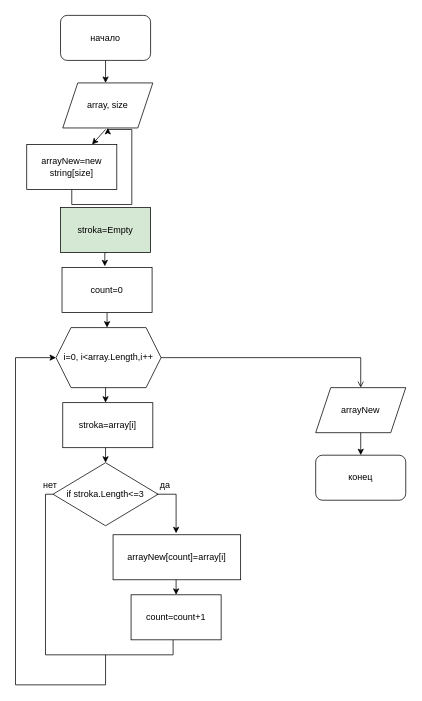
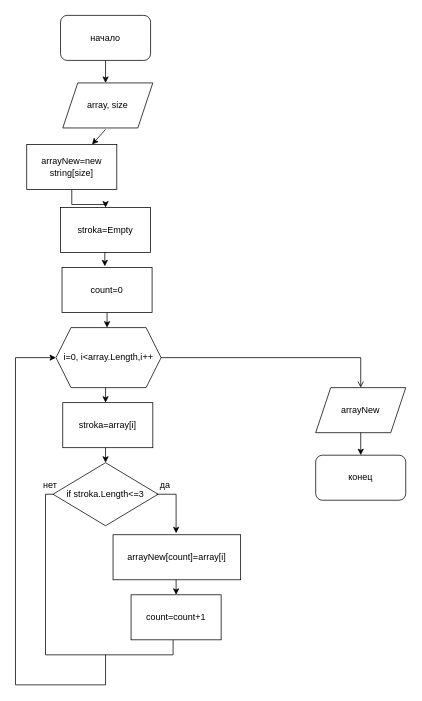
edge "arrayNew=new string[size]" -> "array, size": now "arrayNew=new string[size]" -> "stroka=Empty"
node "stroka=Empty": fillcolor #d5e8d4 -> #ffffff
